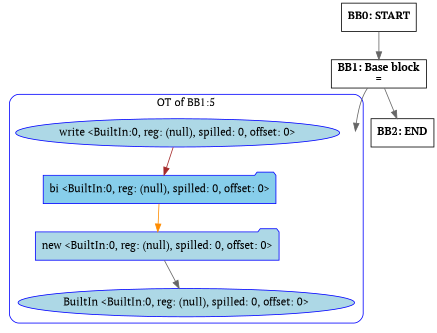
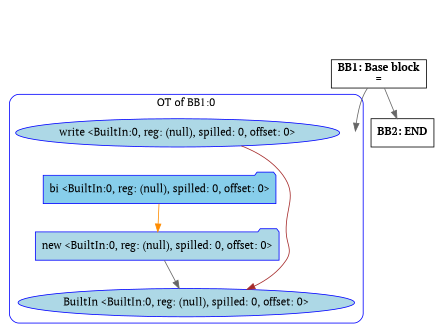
node "BB0: START": removed
cluster "OT of BB1:5": label "OT of BB1:5" -> "OT of BB1:0"
edge "write <BuiltIn:0, reg: (null), spilled: 0, offset: 0>" -> "bi <BuiltIn:0, reg: (null), spilled: 0, offset: 0>": now "write <BuiltIn:0, reg: (null), spilled: 0, offset: 0>" -> "BuiltIn <BuiltIn:0, reg: (null), spilled: 0, offset: 0>"
